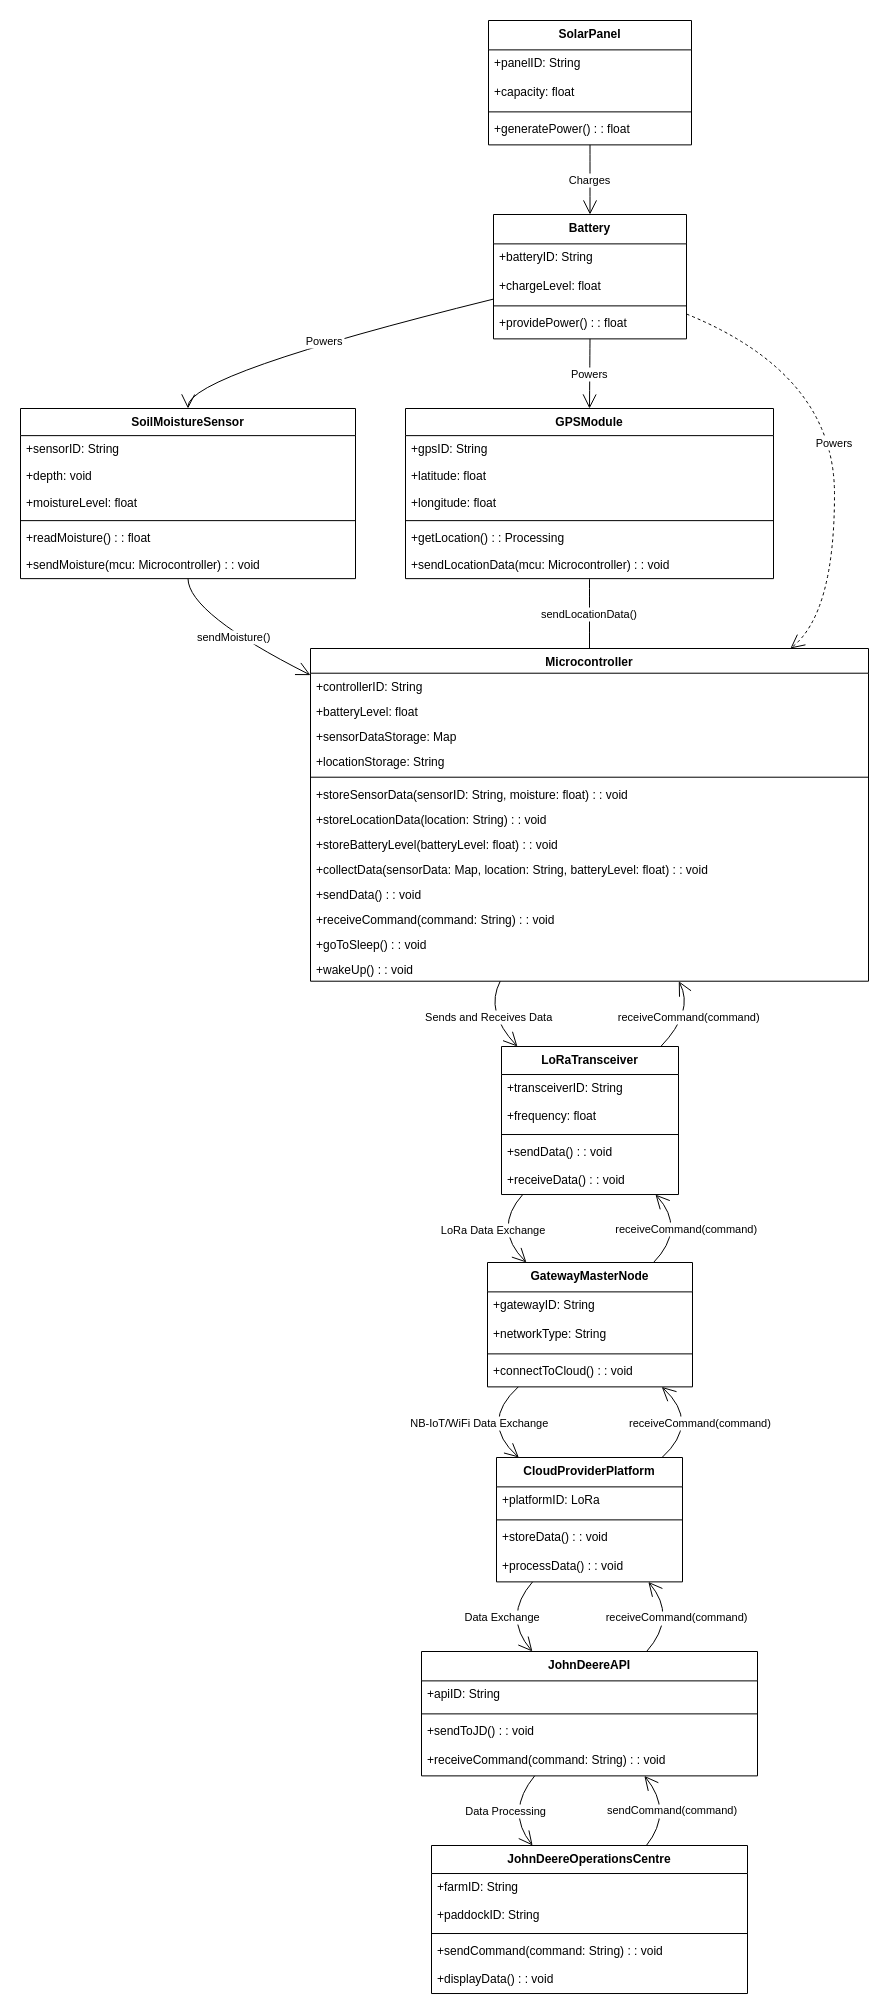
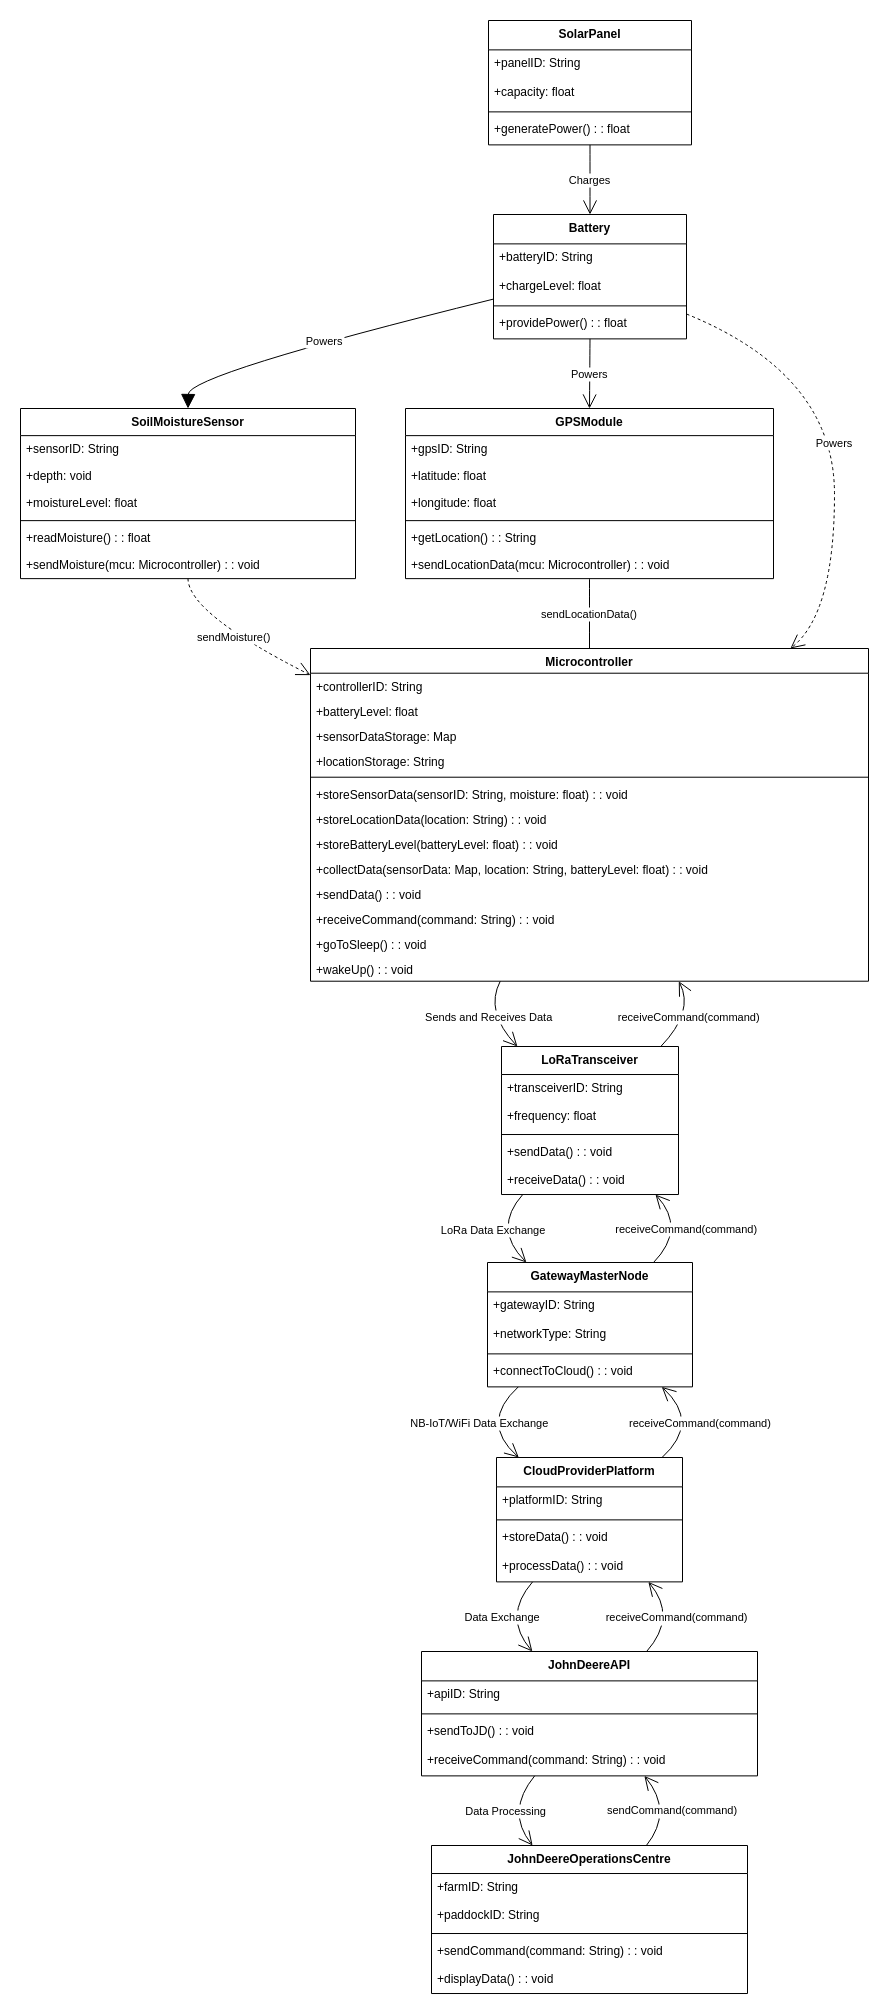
edge "Battery" -> "SoilMoistureSensor": arrowhead open -> block
node "+getLocation() : : Processing": label "+getLocation() : : Processing" -> "+getLocation() : : String"
edge "SoilMoistureSensor" -> "Microcontroller": style solid -> dashed
node "+platformID: LoRa": label "+platformID: LoRa" -> "+platformID: String"
